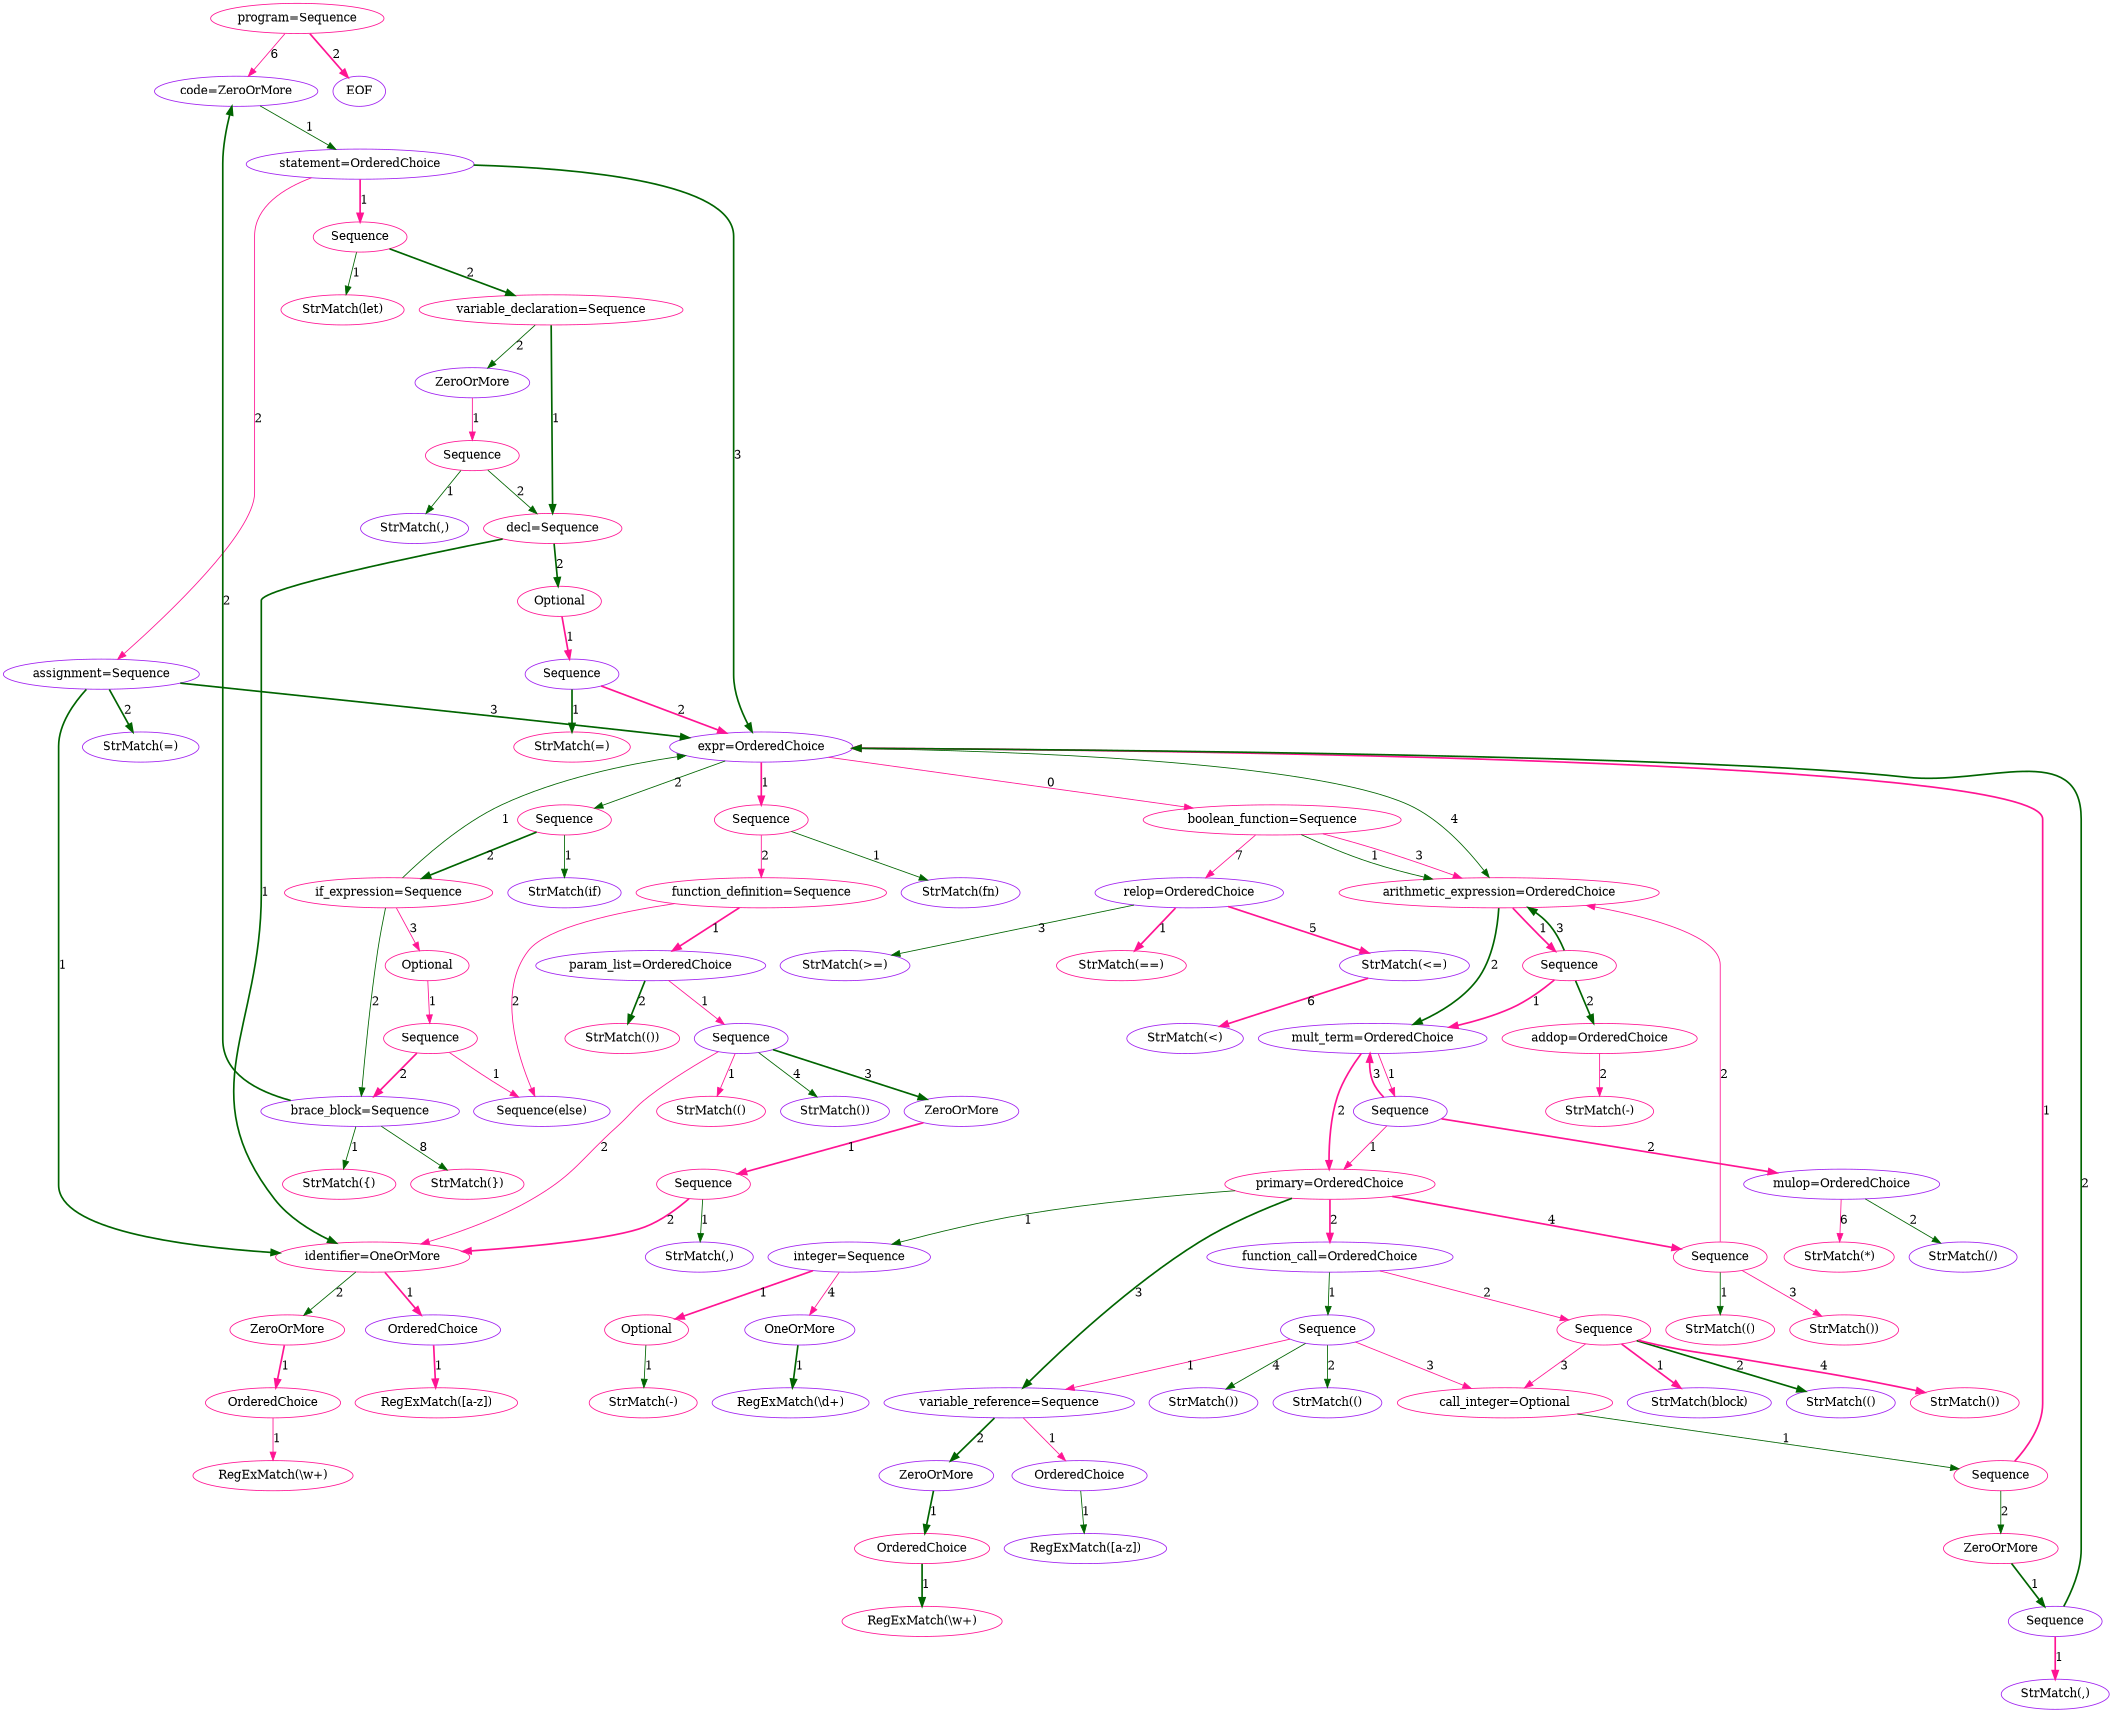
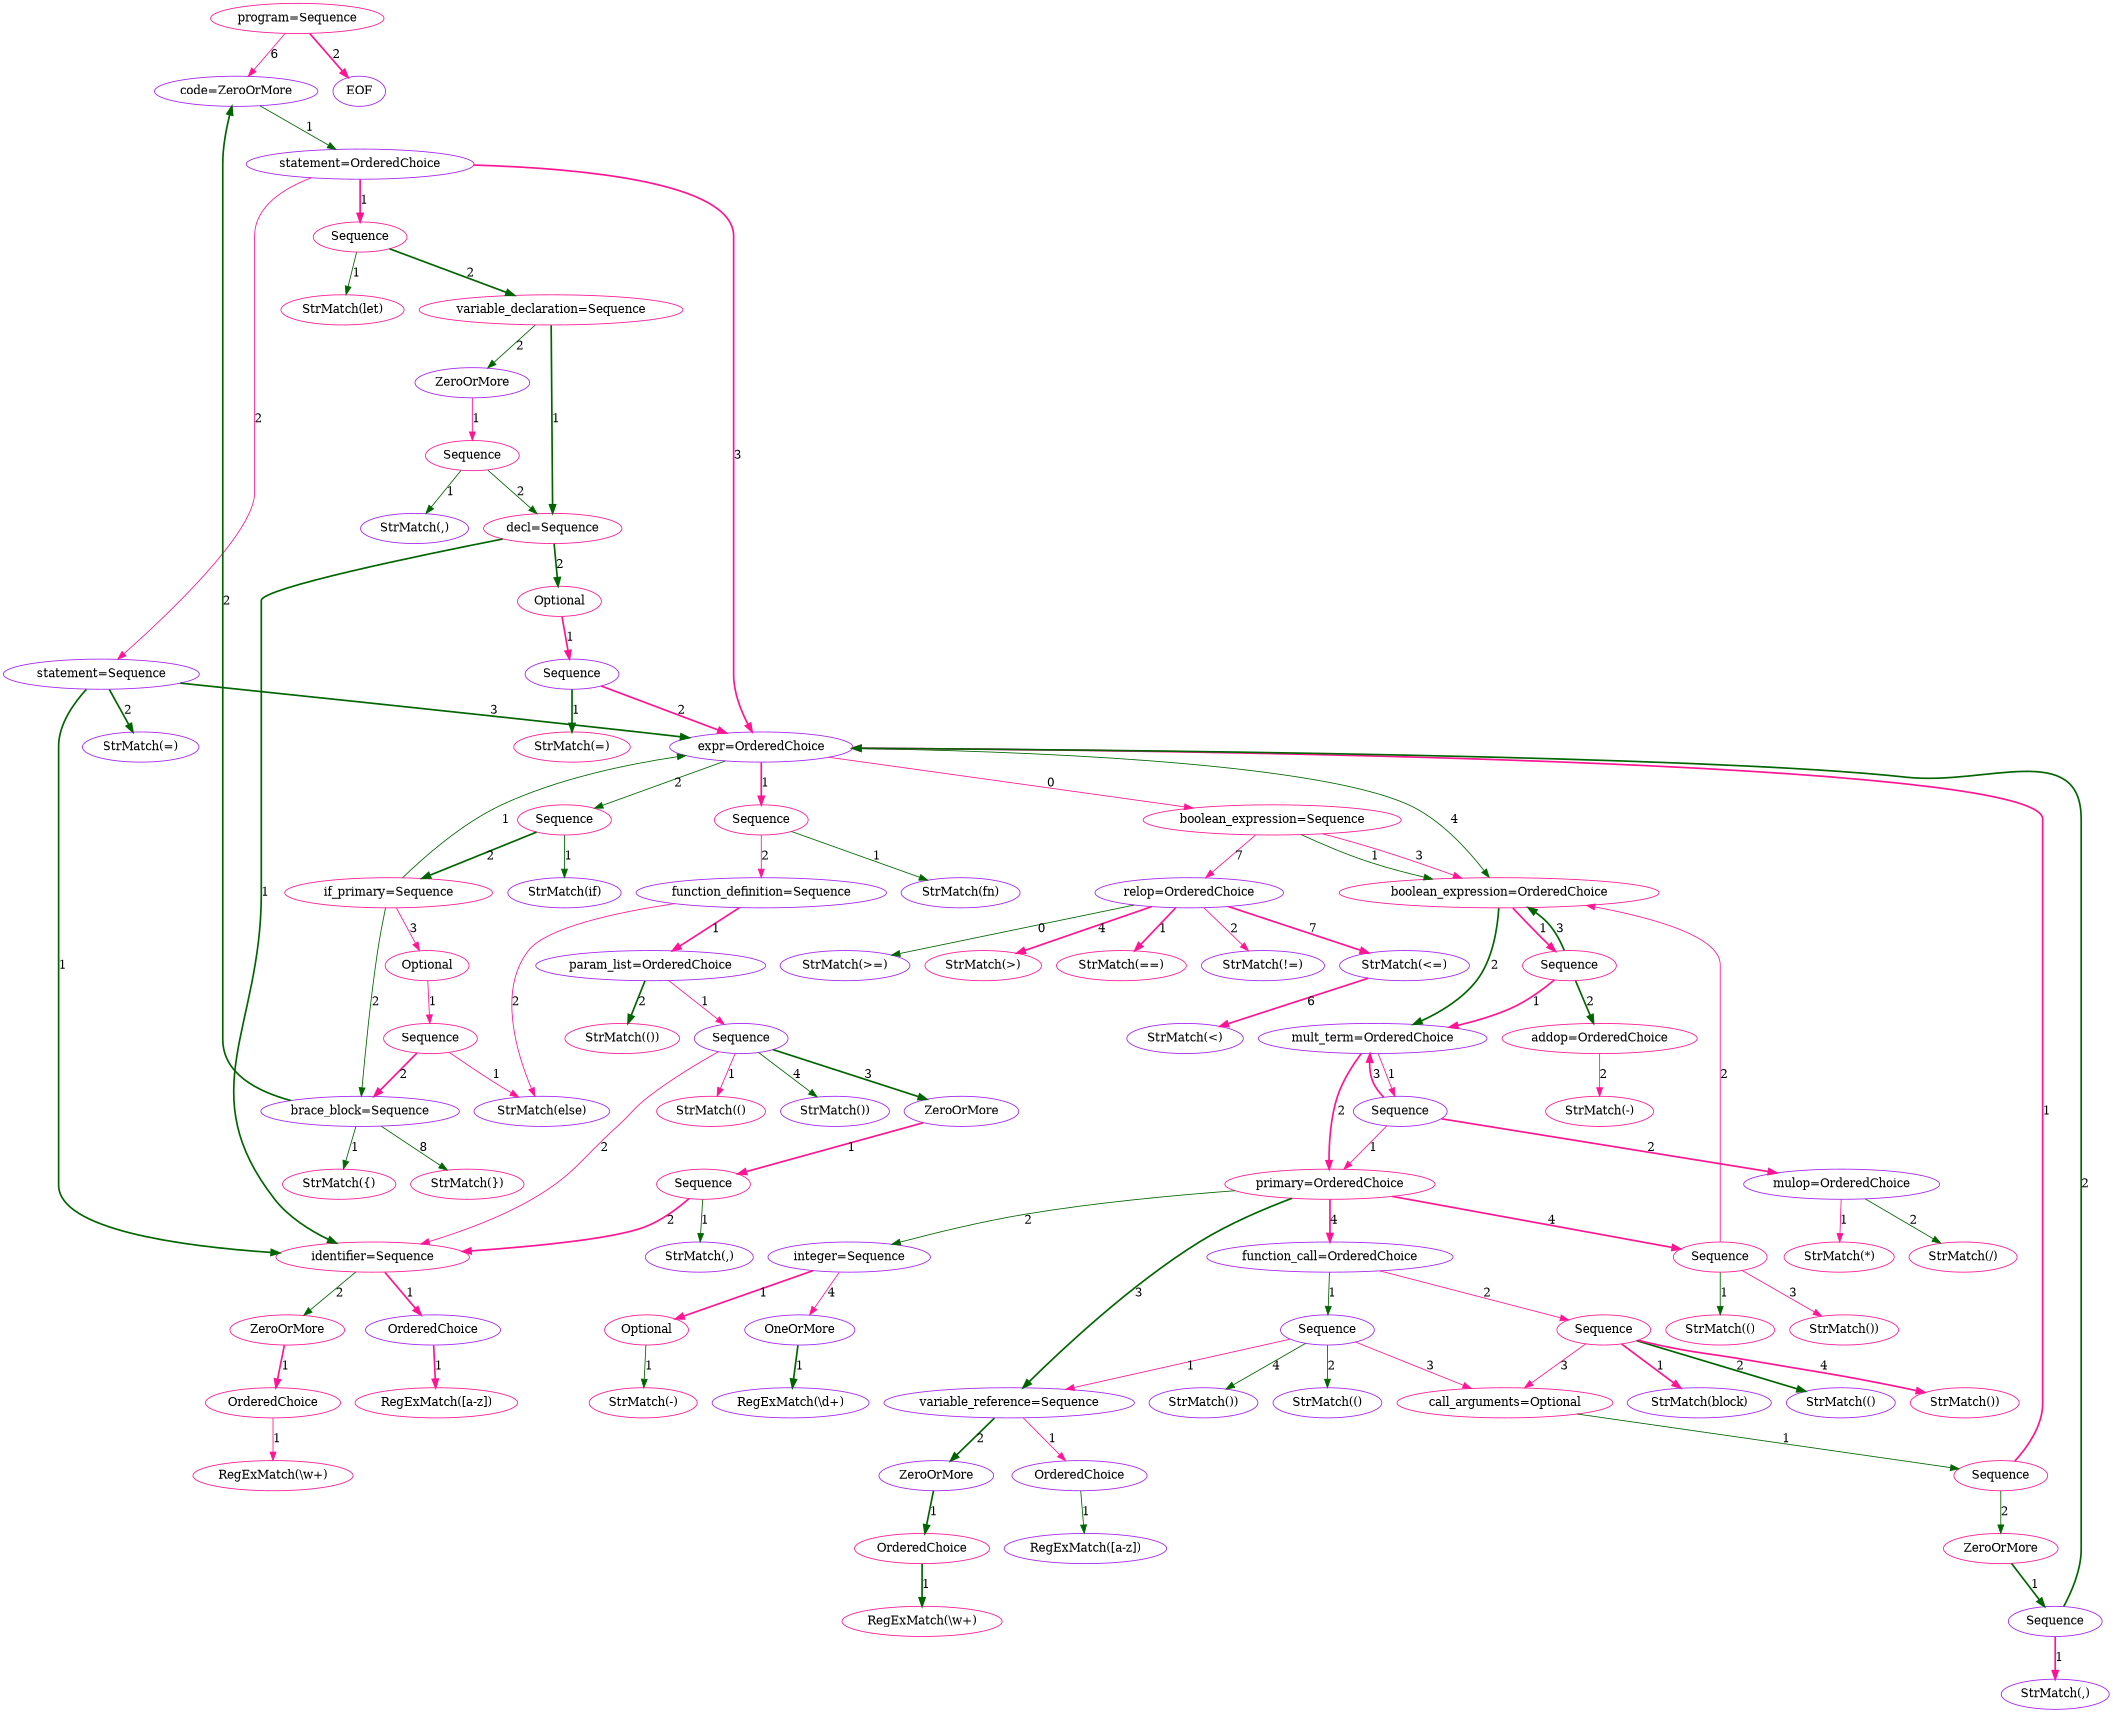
edge "statement=OrderedChoice" -> "expr=OrderedChoice": color darkgreen -> deeppink
node "assignment=Sequence": label "assignment=Sequence" -> "statement=Sequence"
node "boolean_function=Sequence": label "boolean_function=Sequence" -> "boolean_expression=Sequence"
node "if_expression=Sequence": label "if_expression=Sequence" -> "if_primary=Sequence"
node "function_definition=Sequence": color deeppink -> purple
node "arithmetic_expression=OrderedChoice": label "arithmetic_expression=OrderedChoice" -> "boolean_expression=OrderedChoice"
edge "relop=OrderedChoice" -> "StrMatch(>=)": label "3" -> "0"
edge "relop=OrderedChoice" -> "StrMatch(<=)": label "5" -> "7"
node "StrMatch(>)": added
node "StrMatch(!=)": added
node "Sequence(else)": label "Sequence(else)" -> "StrMatch(else)"
edge "primary=OrderedChoice" -> "integer=Sequence": label "1" -> "2"
edge "primary=OrderedChoice" -> "function_call=OrderedChoice": label "2" -> "4"
edge "mulop=OrderedChoice" -> "StrMatch(*)": label "6" -> "1"
node "identifier=OneOrMore": label "identifier=OneOrMore" -> "identifier=Sequence"
node "StrMatch(/)": color purple -> deeppink
node "call_integer=Optional": label "call_integer=Optional" -> "call_arguments=Optional"
